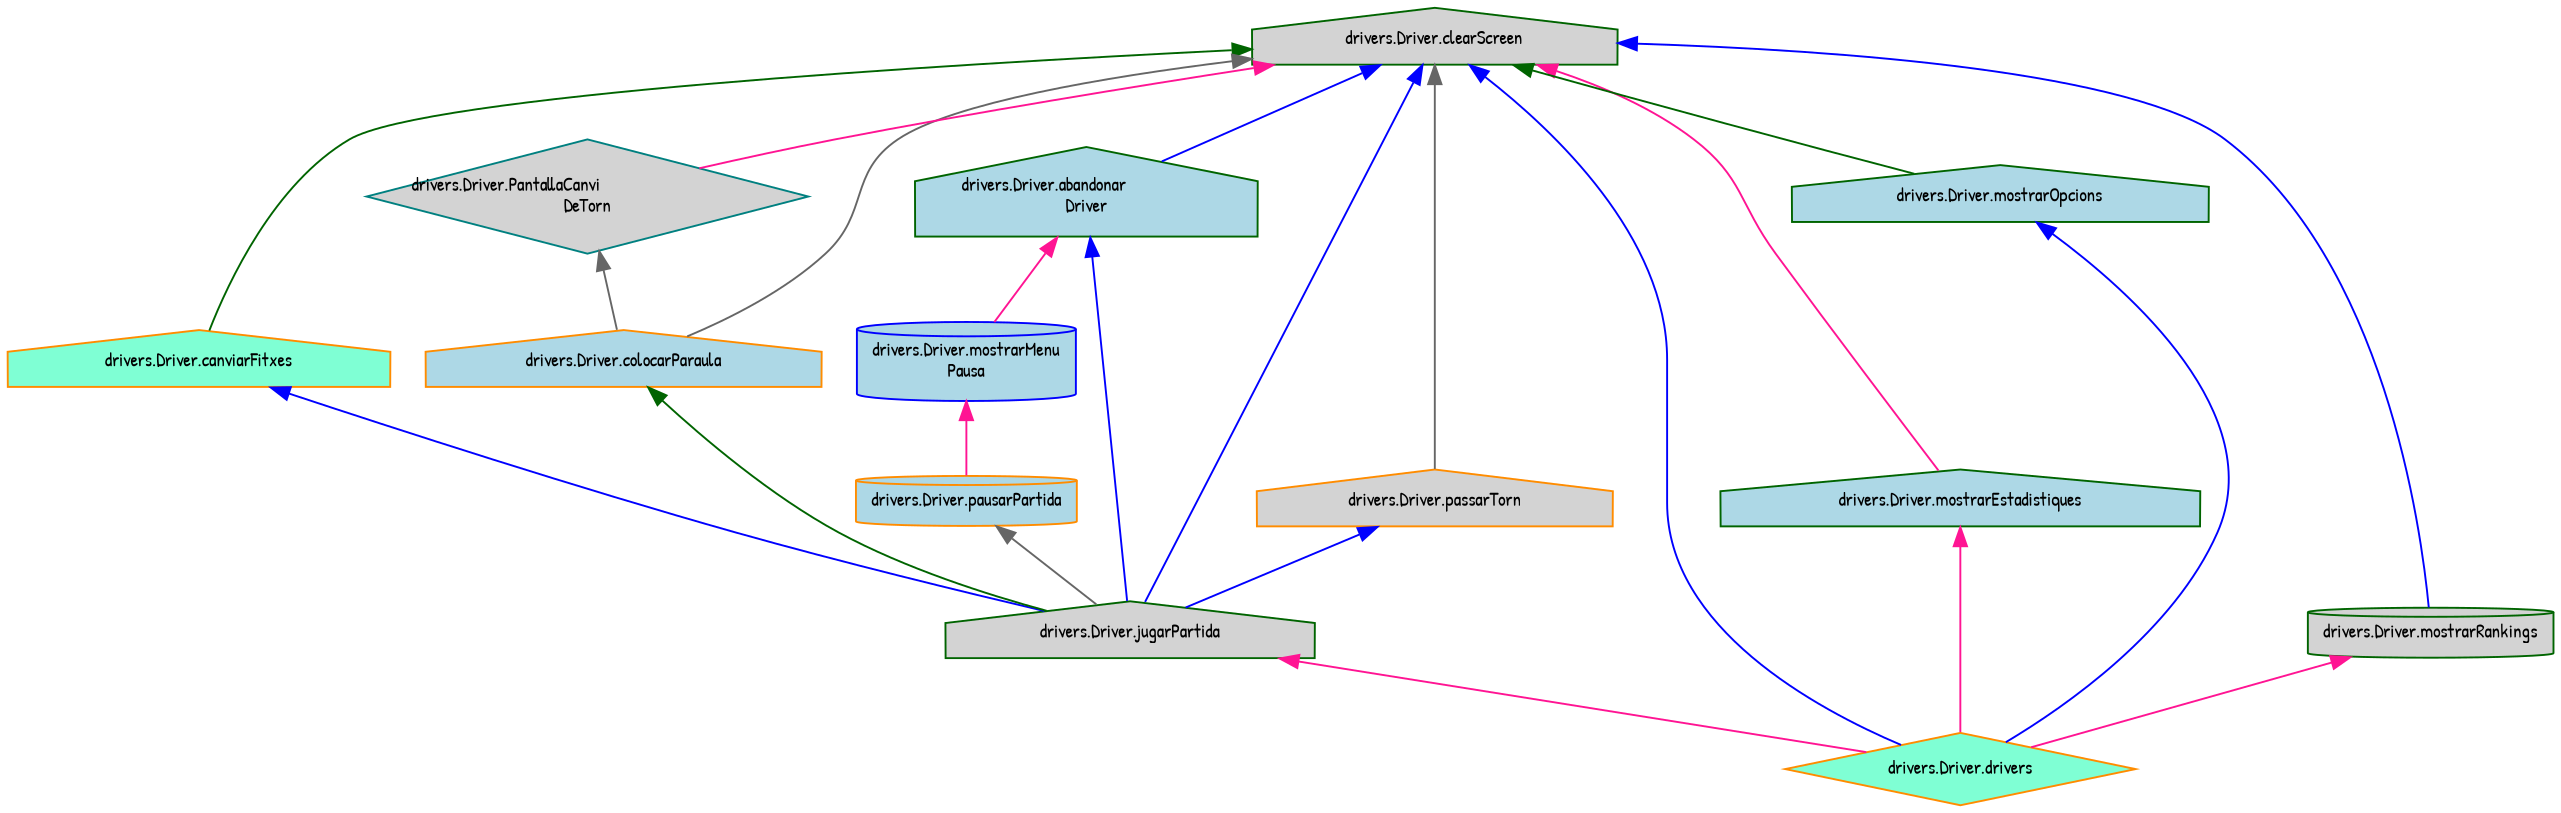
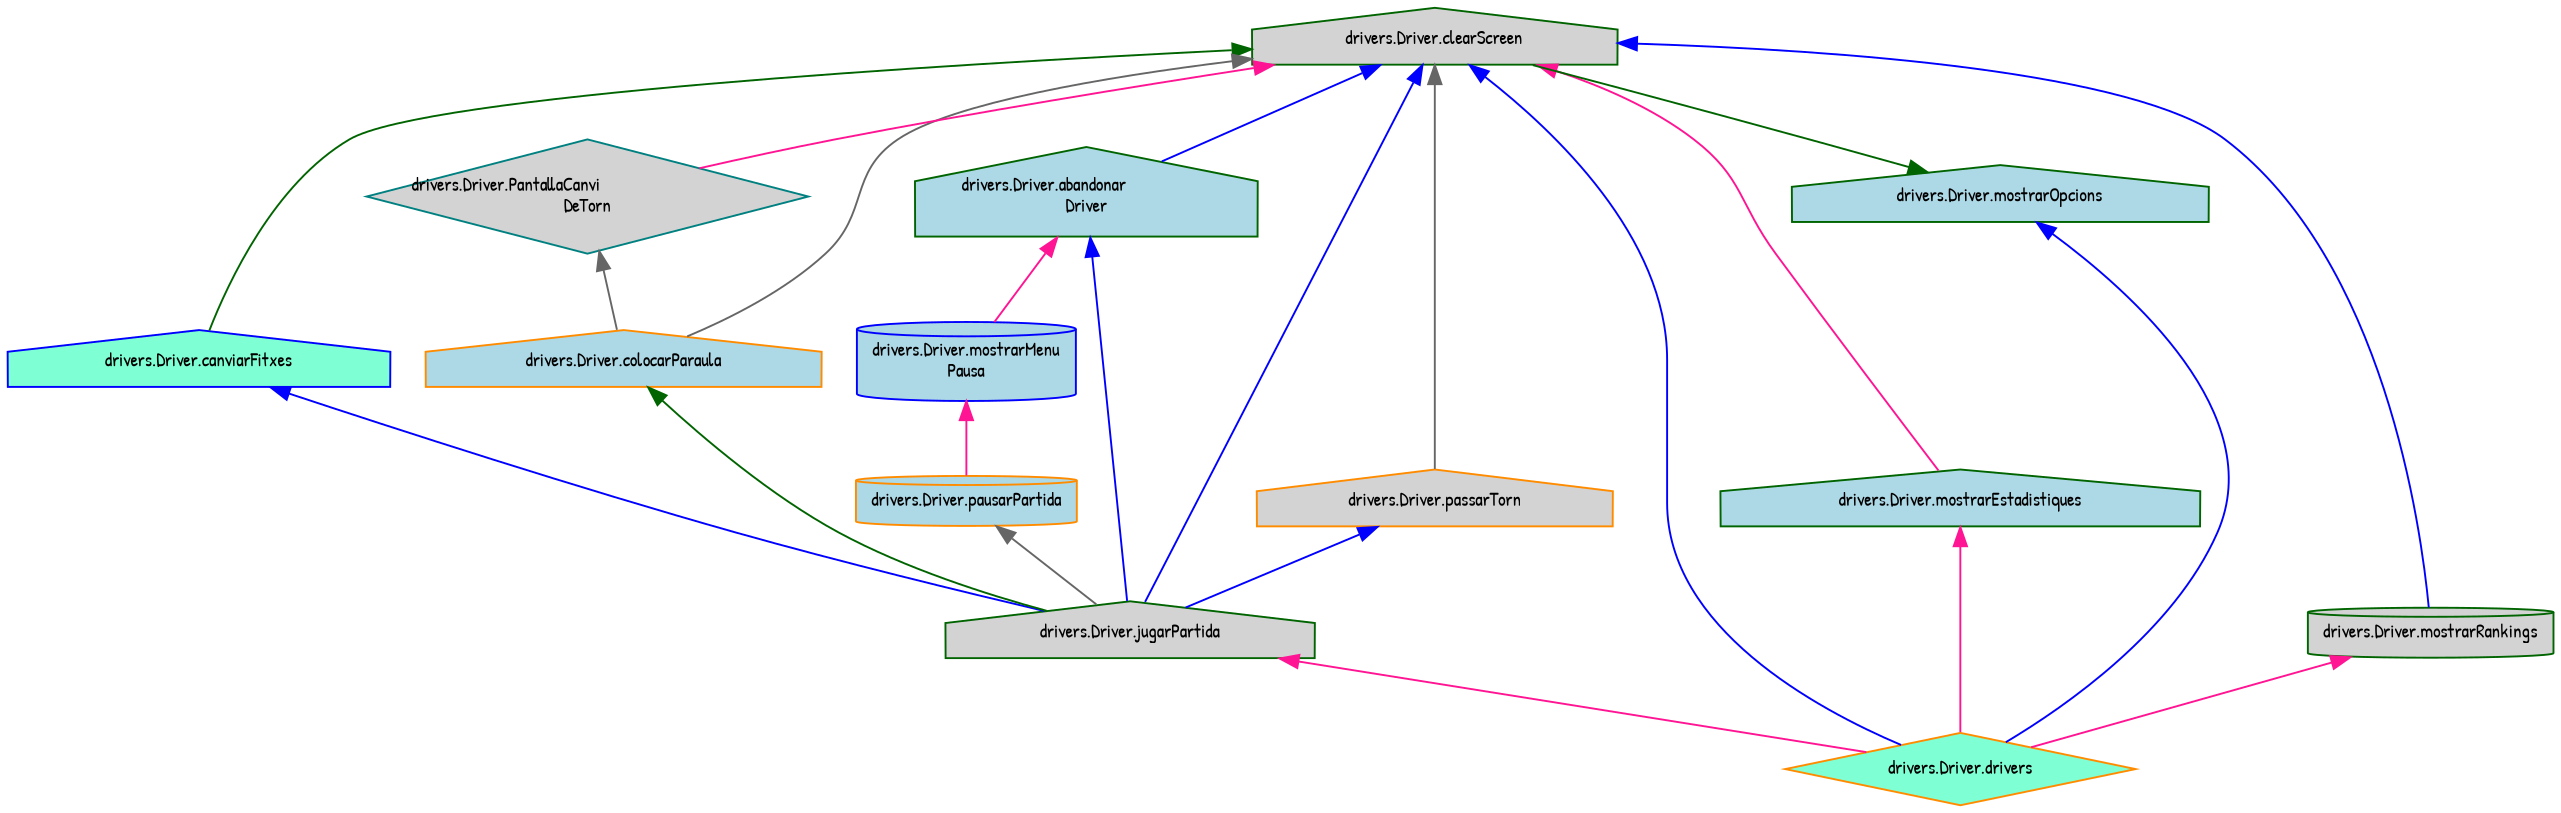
edge "drivers.Driver.mostrarOpcions" -> "drivers.Driver.clearScreen": reversed
node "drivers.Driver.canviarFitxes": color darkorange -> blue
